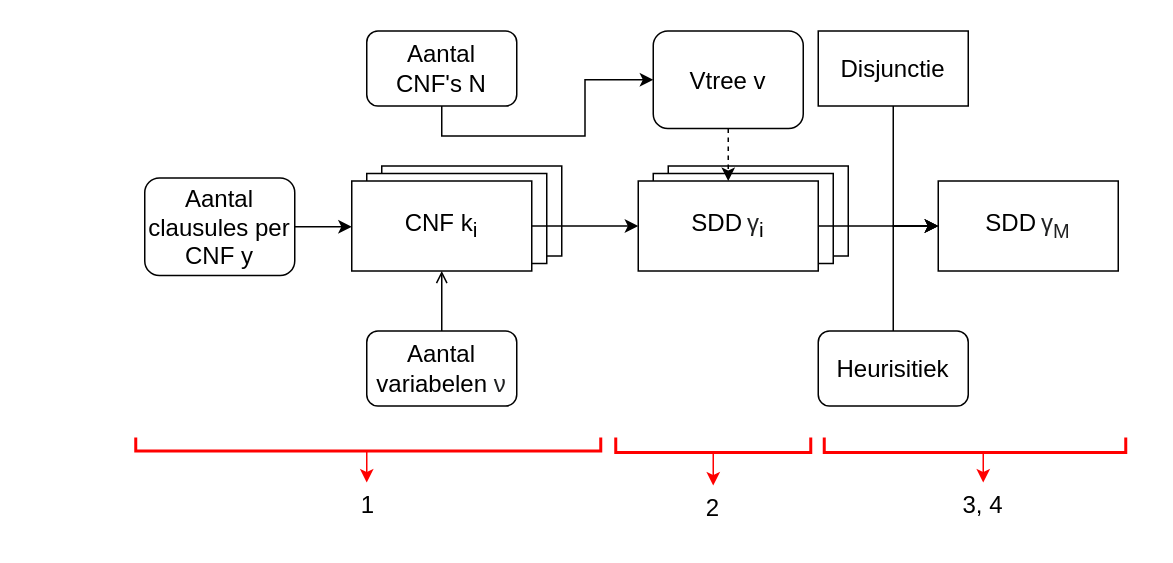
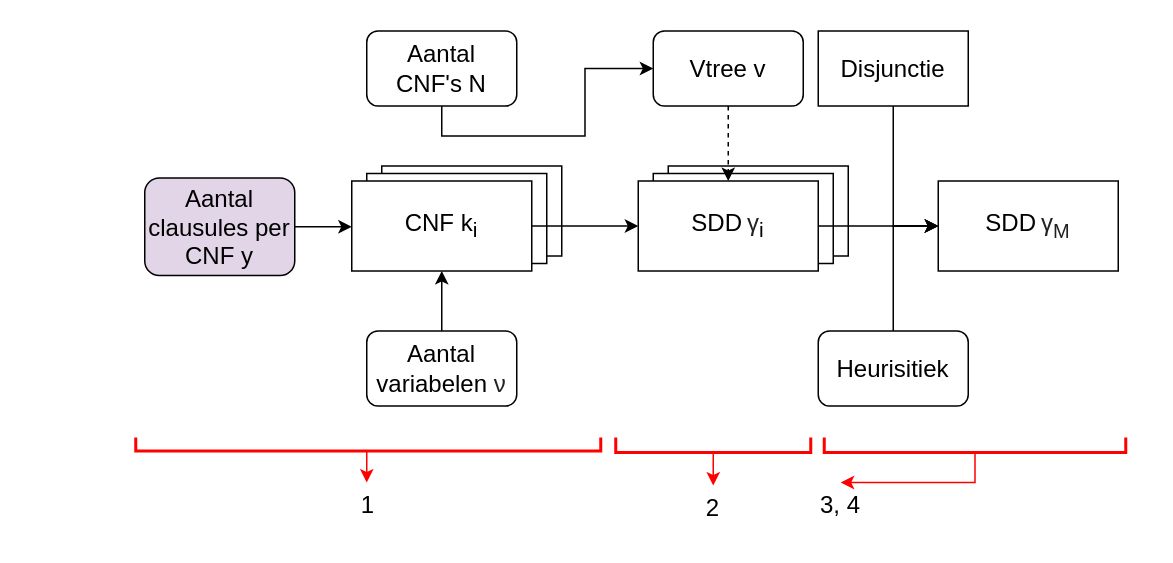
node "Vtree v": size 150x98 -> 150x75
node "Aantal clausules per CNF y": fillcolor #ffffff -> #e1d5e7
edge "Aantal variabelen ν" -> "CNF ki": arrowhead open -> classic
node "3, 4": moved (983, 505) -> (841, 505)
